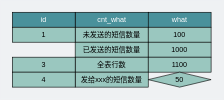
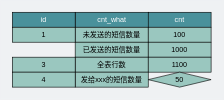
node "what": label "what" -> "cnt"
